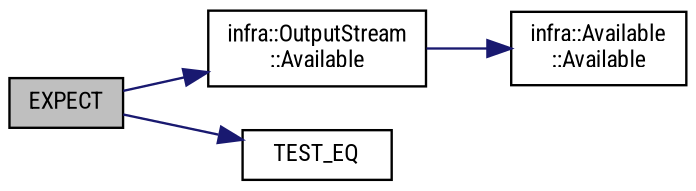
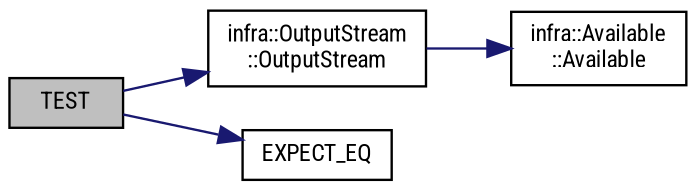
node "infra::OutputStream ::Available": label "infra::OutputStream ::Available" -> "infra::OutputStream ::OutputStream"
node "EXPECT": label "EXPECT" -> "TEST"
node "TEST_EQ": label "TEST_EQ" -> "EXPECT_EQ"
